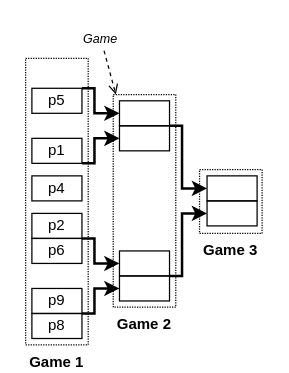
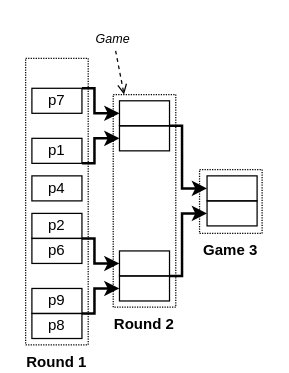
node "Game": moved (101, 38) -> (113, 38)
node "p5": label "p5" -> "p7"
node "Game 2": label "Game 2" -> "Round 2"
node "Game 1": label "Game 1" -> "Round 1"
